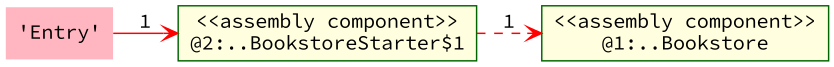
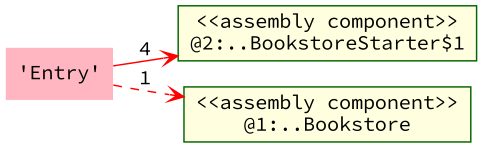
edge "'Entry'" -> "<<assembly component>> @2:..BookstoreStarter$1": label "1" -> "4"
edge "<<assembly component>> @2:..BookstoreStarter$1" -> "<<assembly component>> @1:..Bookstore": now "'Entry'" -> "<<assembly component>> @1:..Bookstore"
